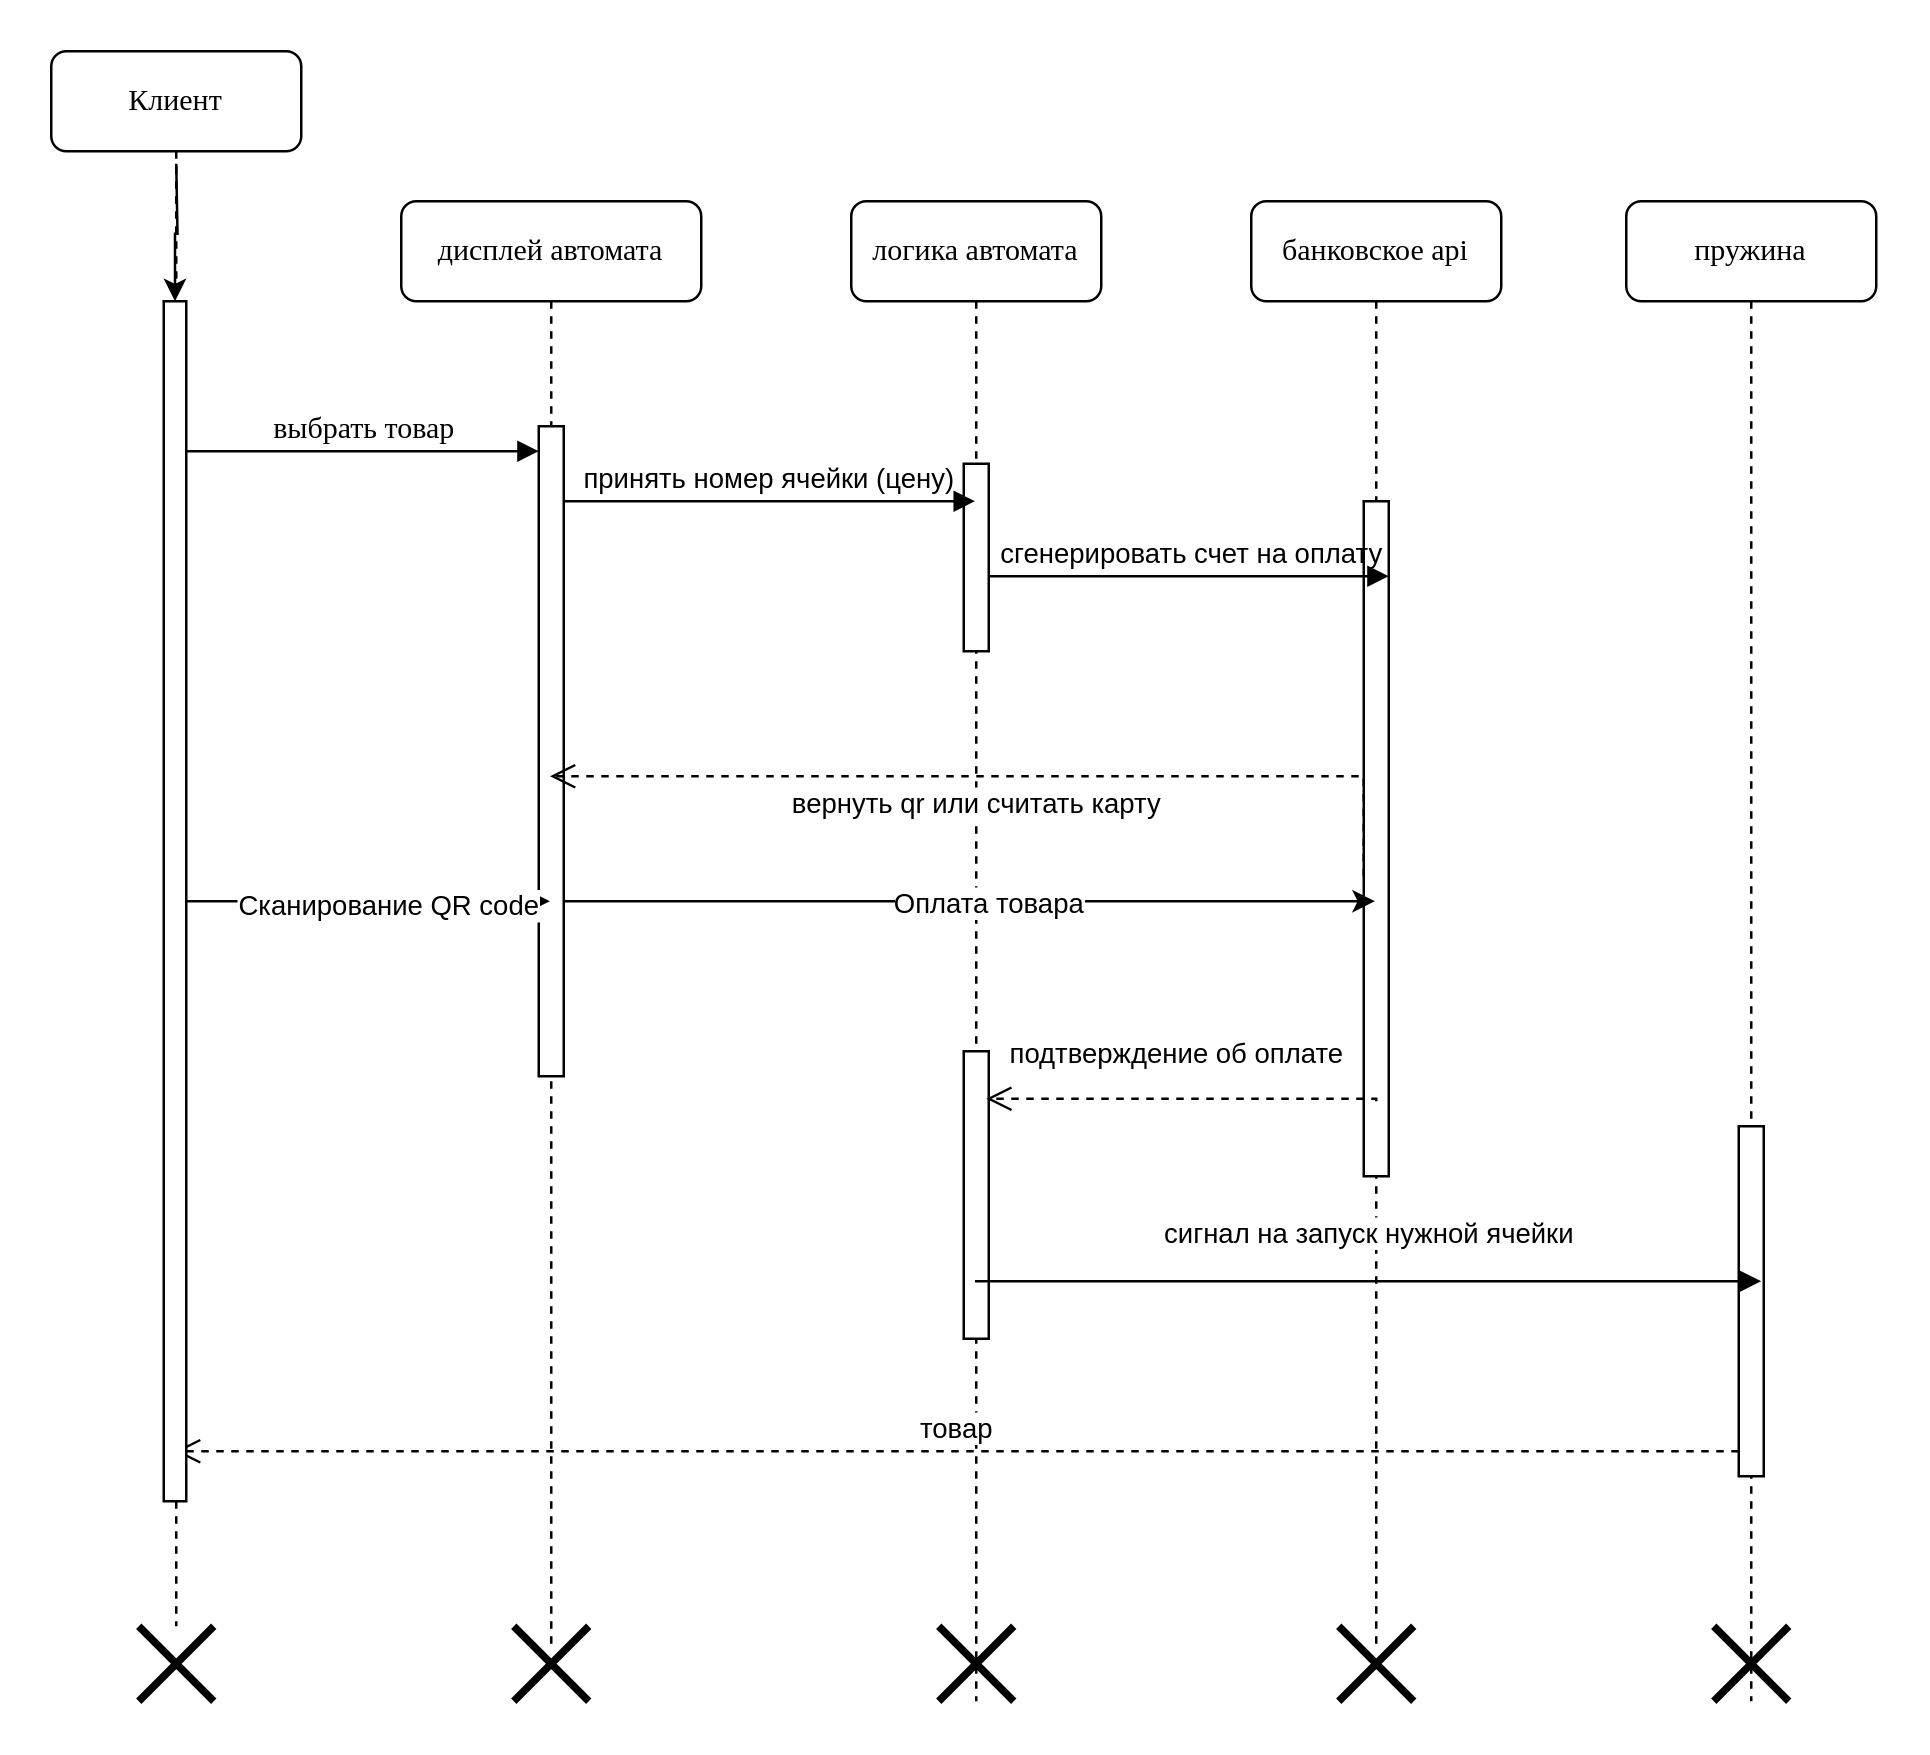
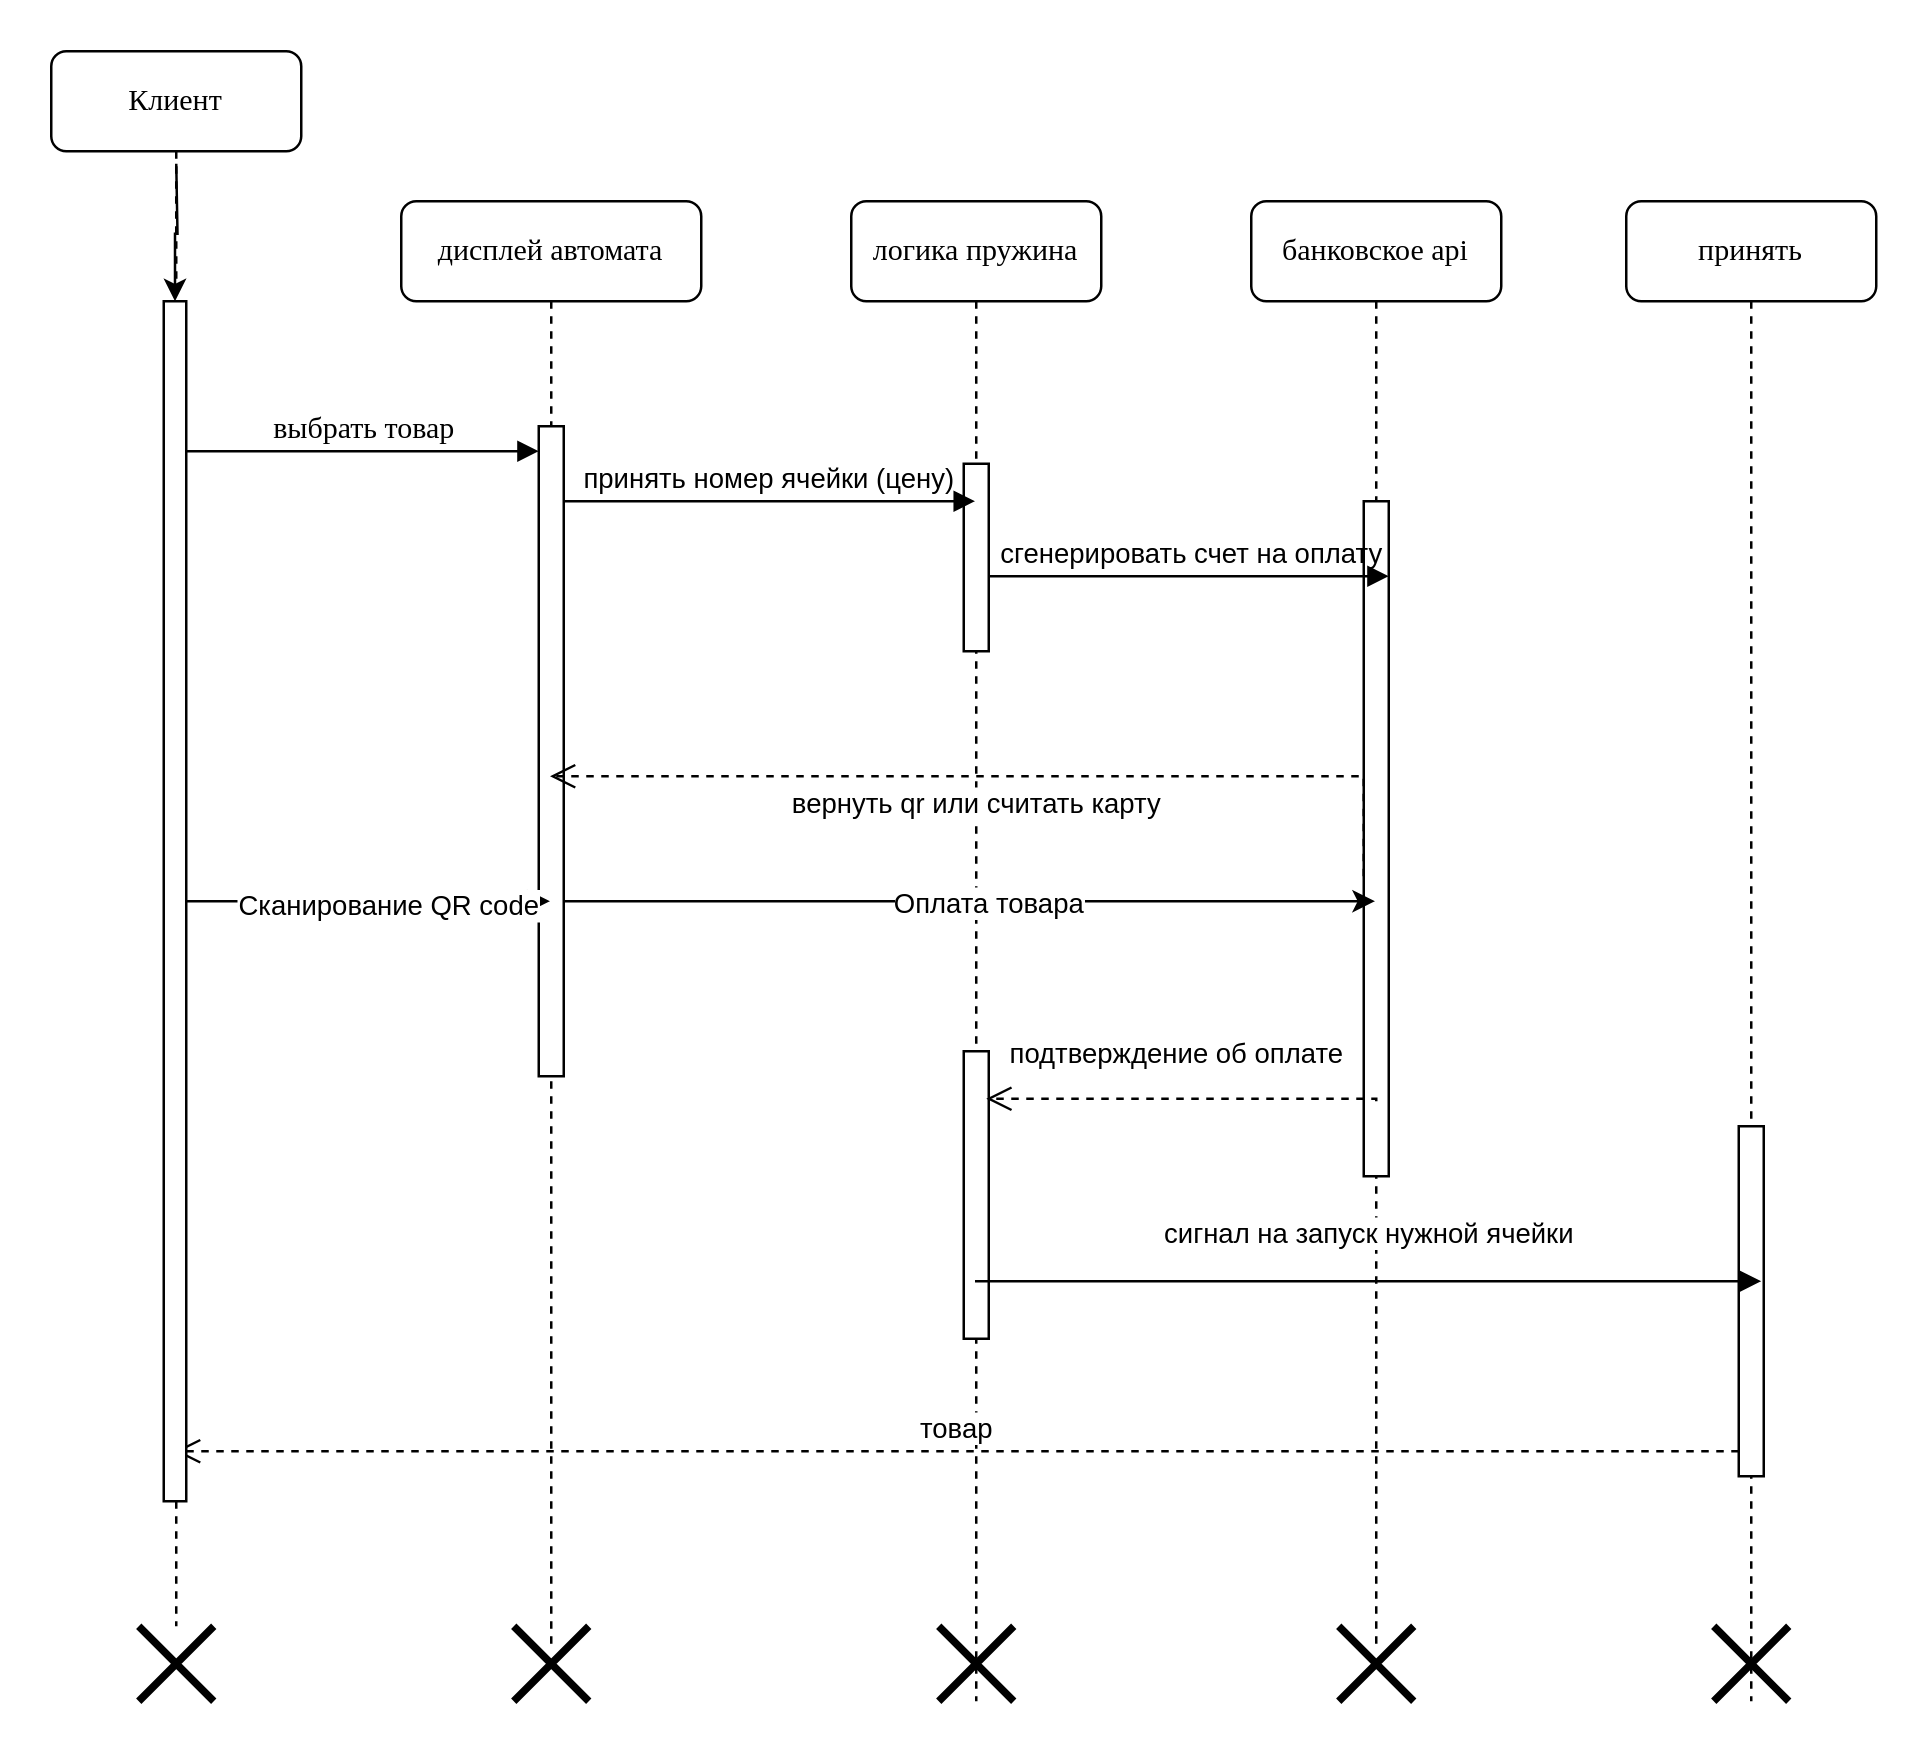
node "логика автомата": label "логика автомата" -> "логика пружина"
node "пружина": label "пружина" -> "принять"
